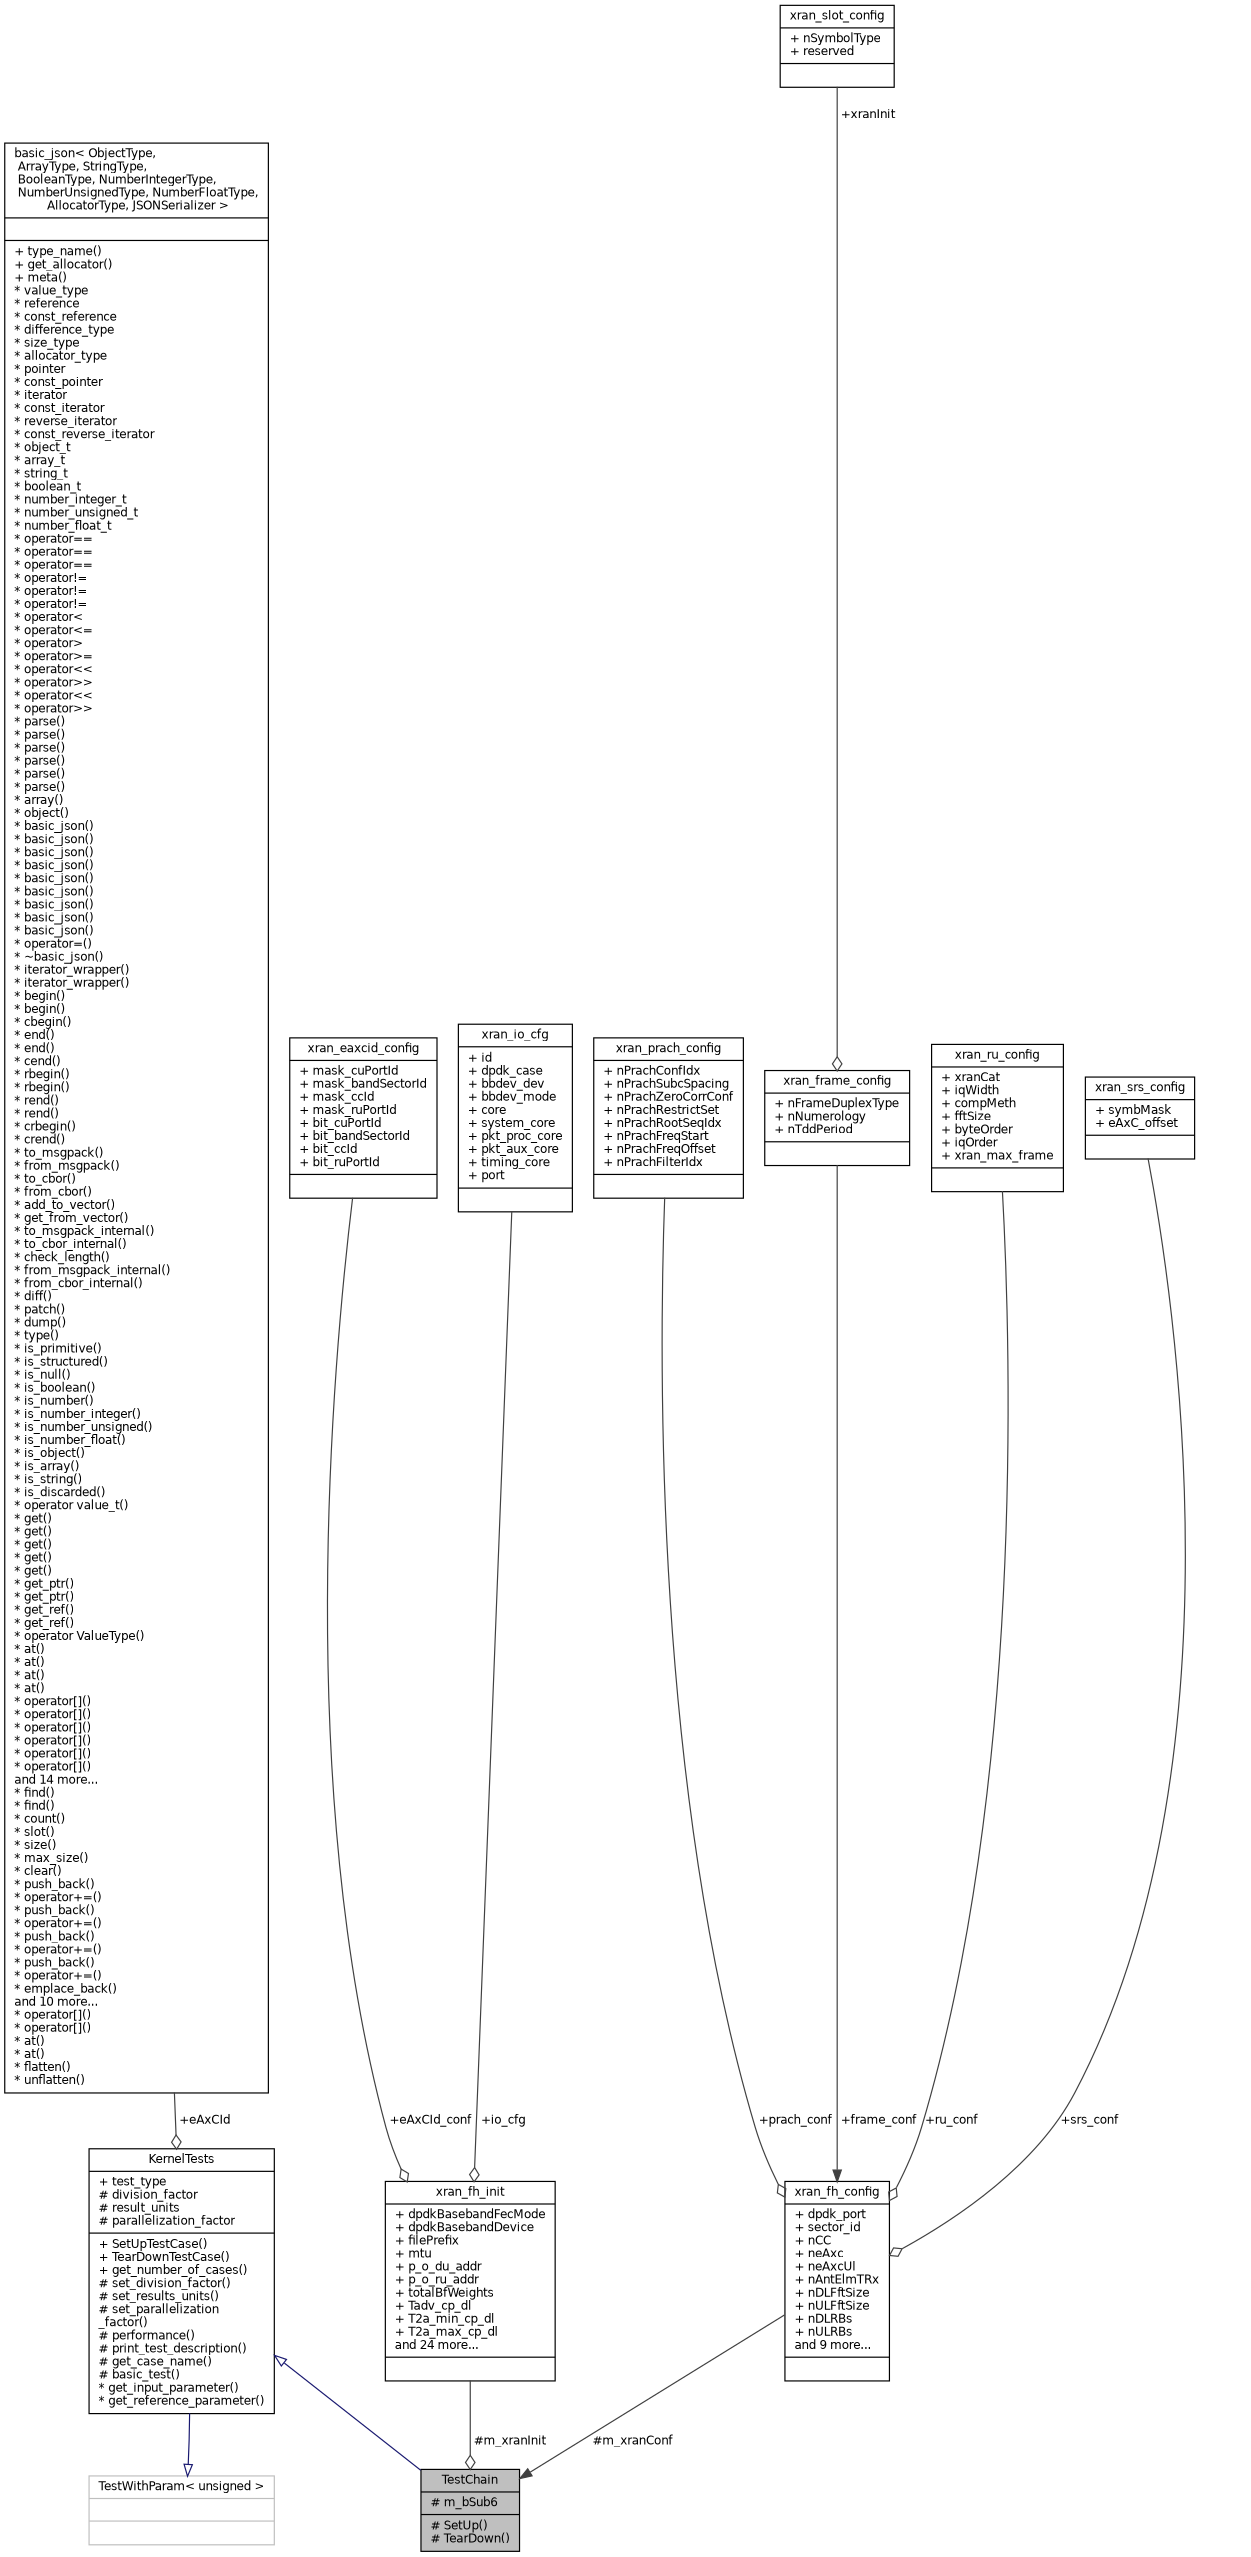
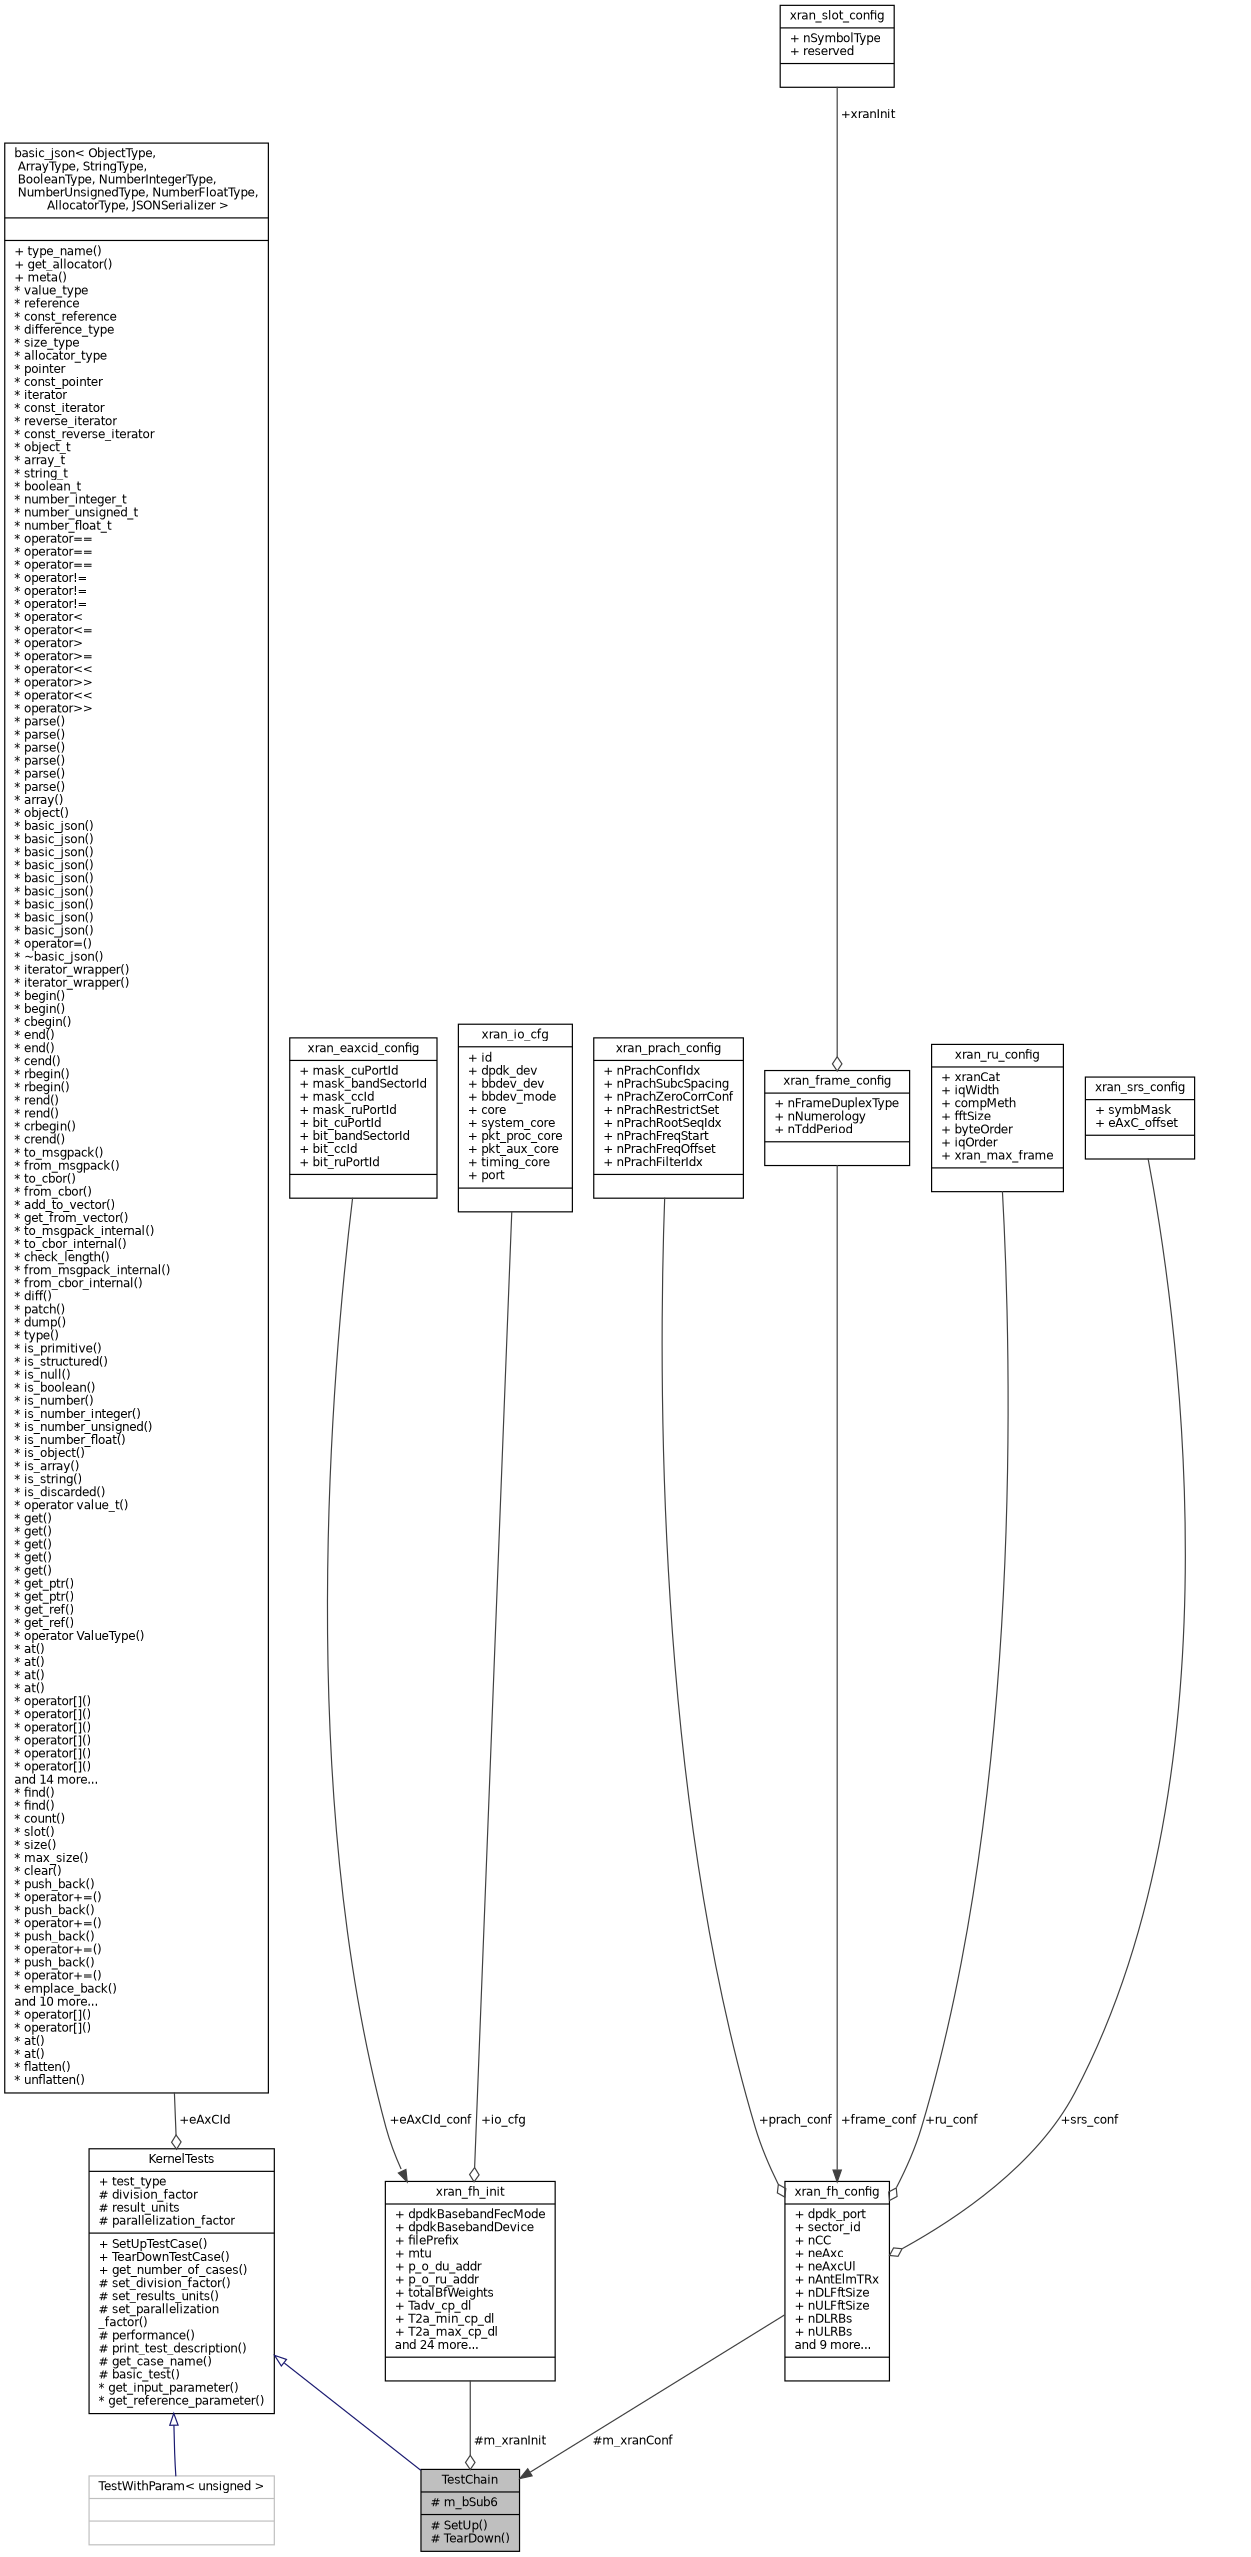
node "xran_io_cfg": text "+ dpdk_case" -> "+ dpdk_dev"
edge "xran_eaxcid_config" -> "xran_fh_init": arrowhead odiamond -> normal
edge "KernelTests" -> "TestWithParam< unsigned >": reversed
